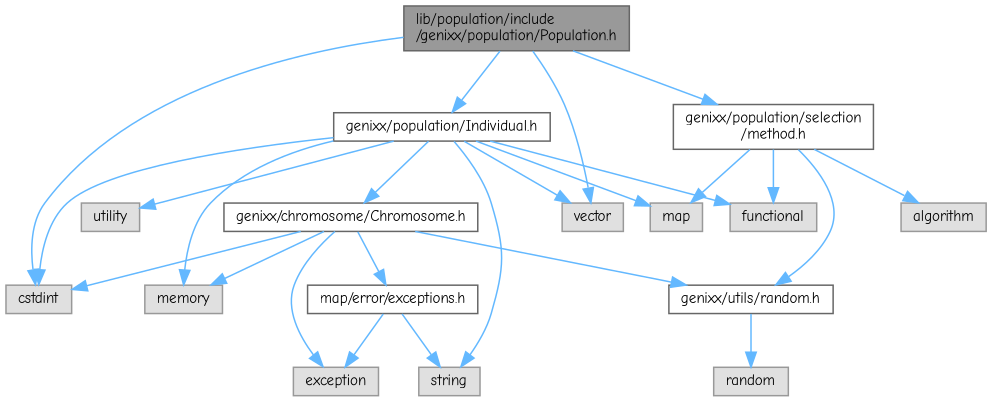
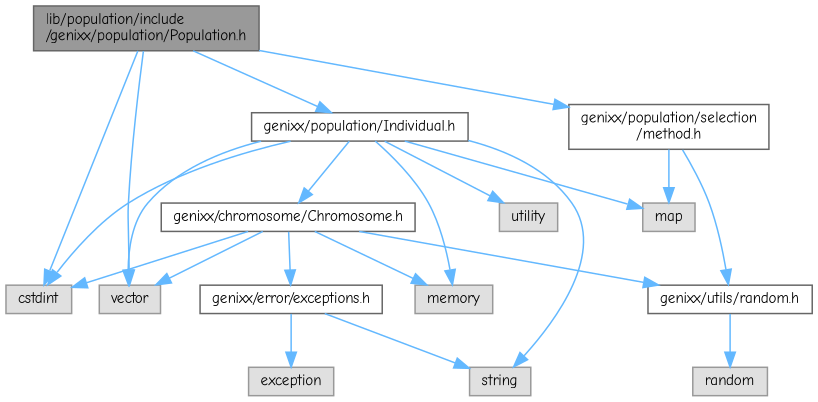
node "functional": removed
node "algorithm": removed
edge "genixx/chromosome/Chromosome.h" -> "exception": now "genixx/chromosome/Chromosome.h" -> "vector"
node "map/error/exceptions.h": label "map/error/exceptions.h" -> "genixx/error/exceptions.h"
